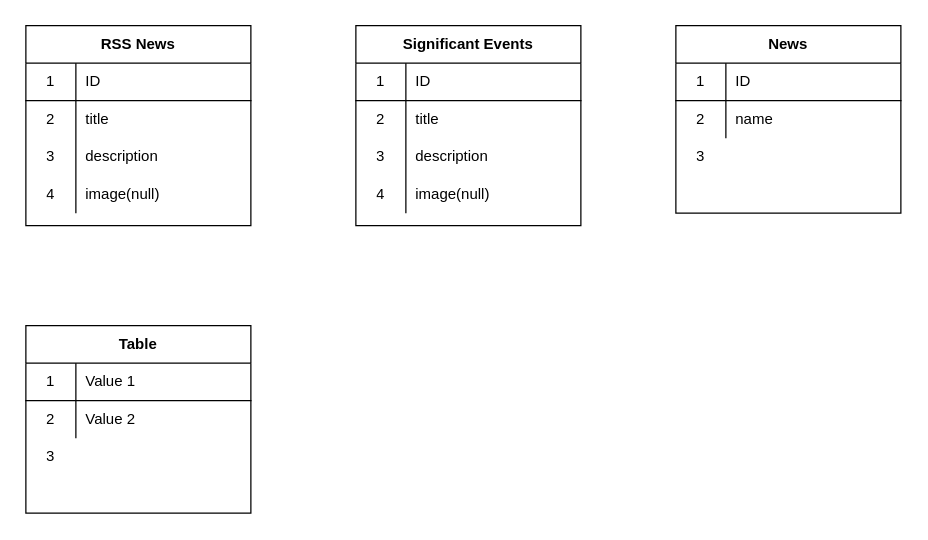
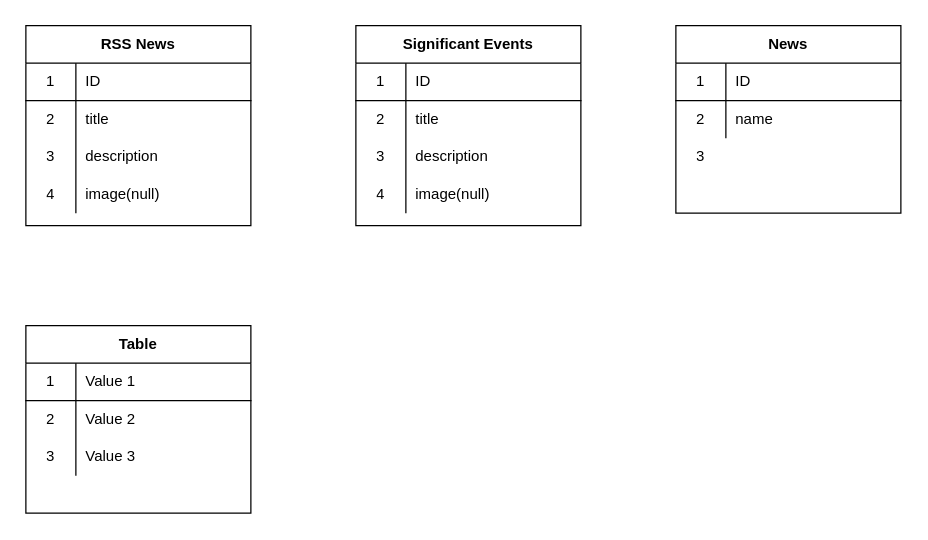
node "Value 3": added
